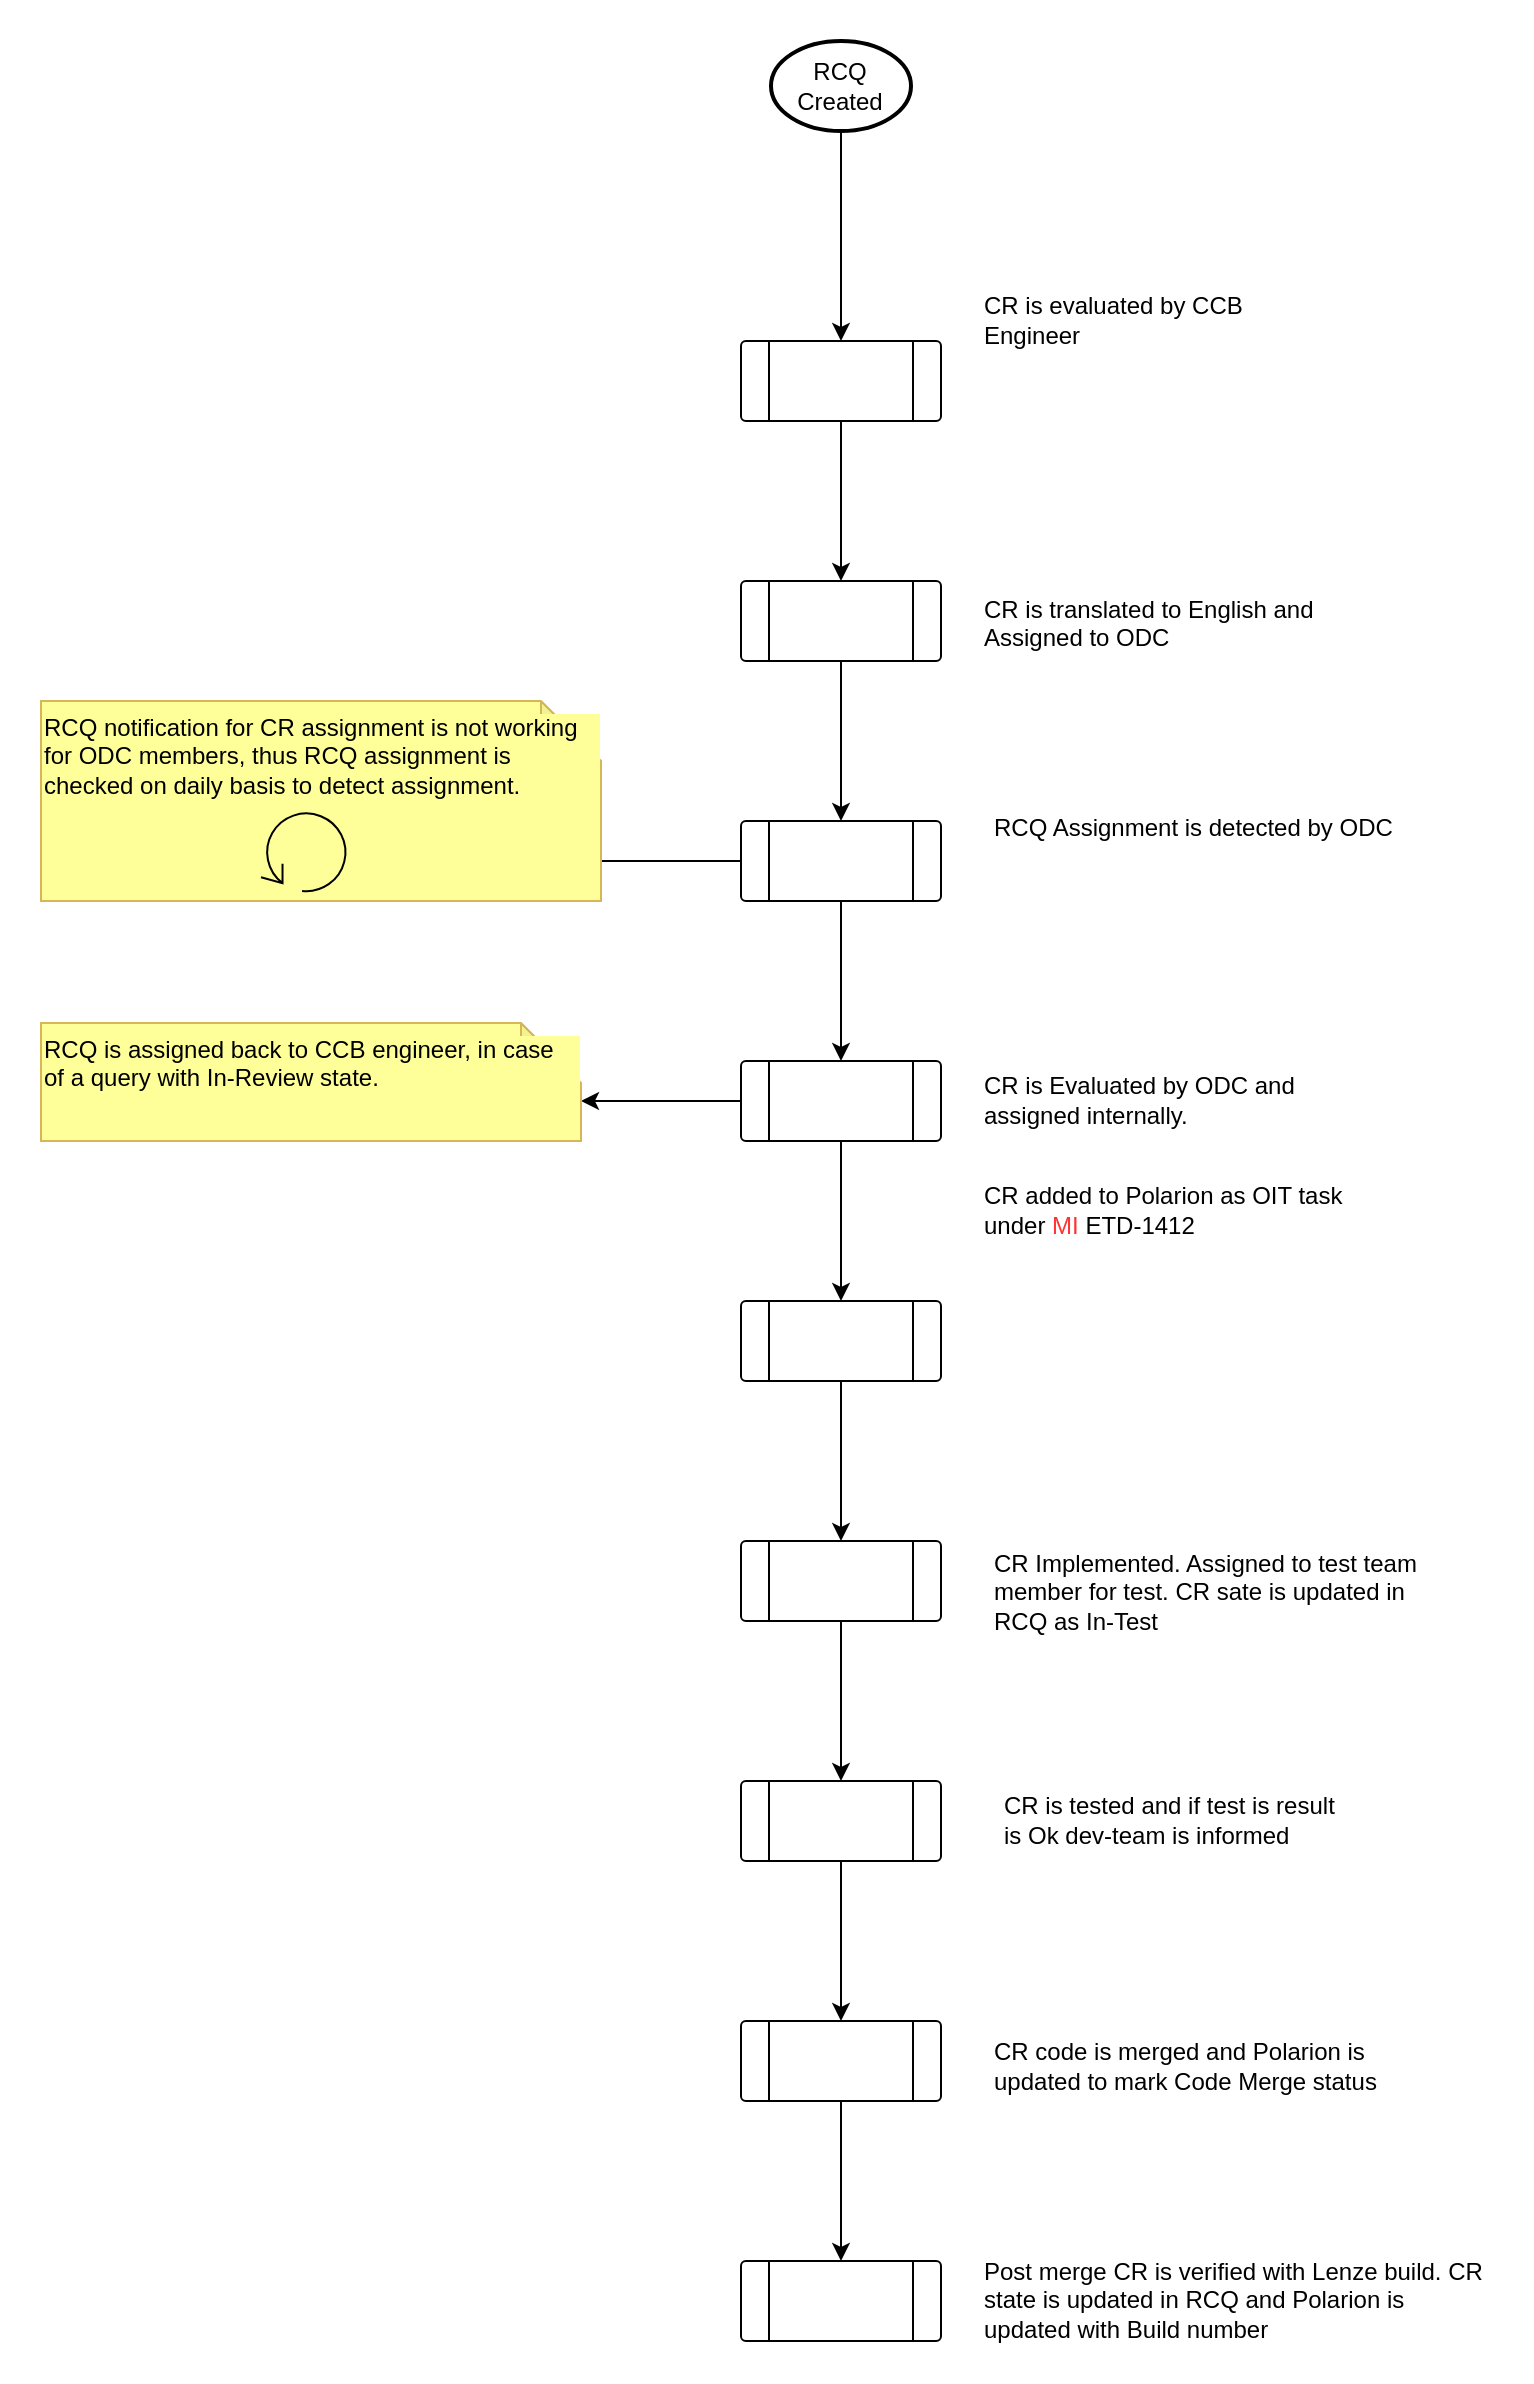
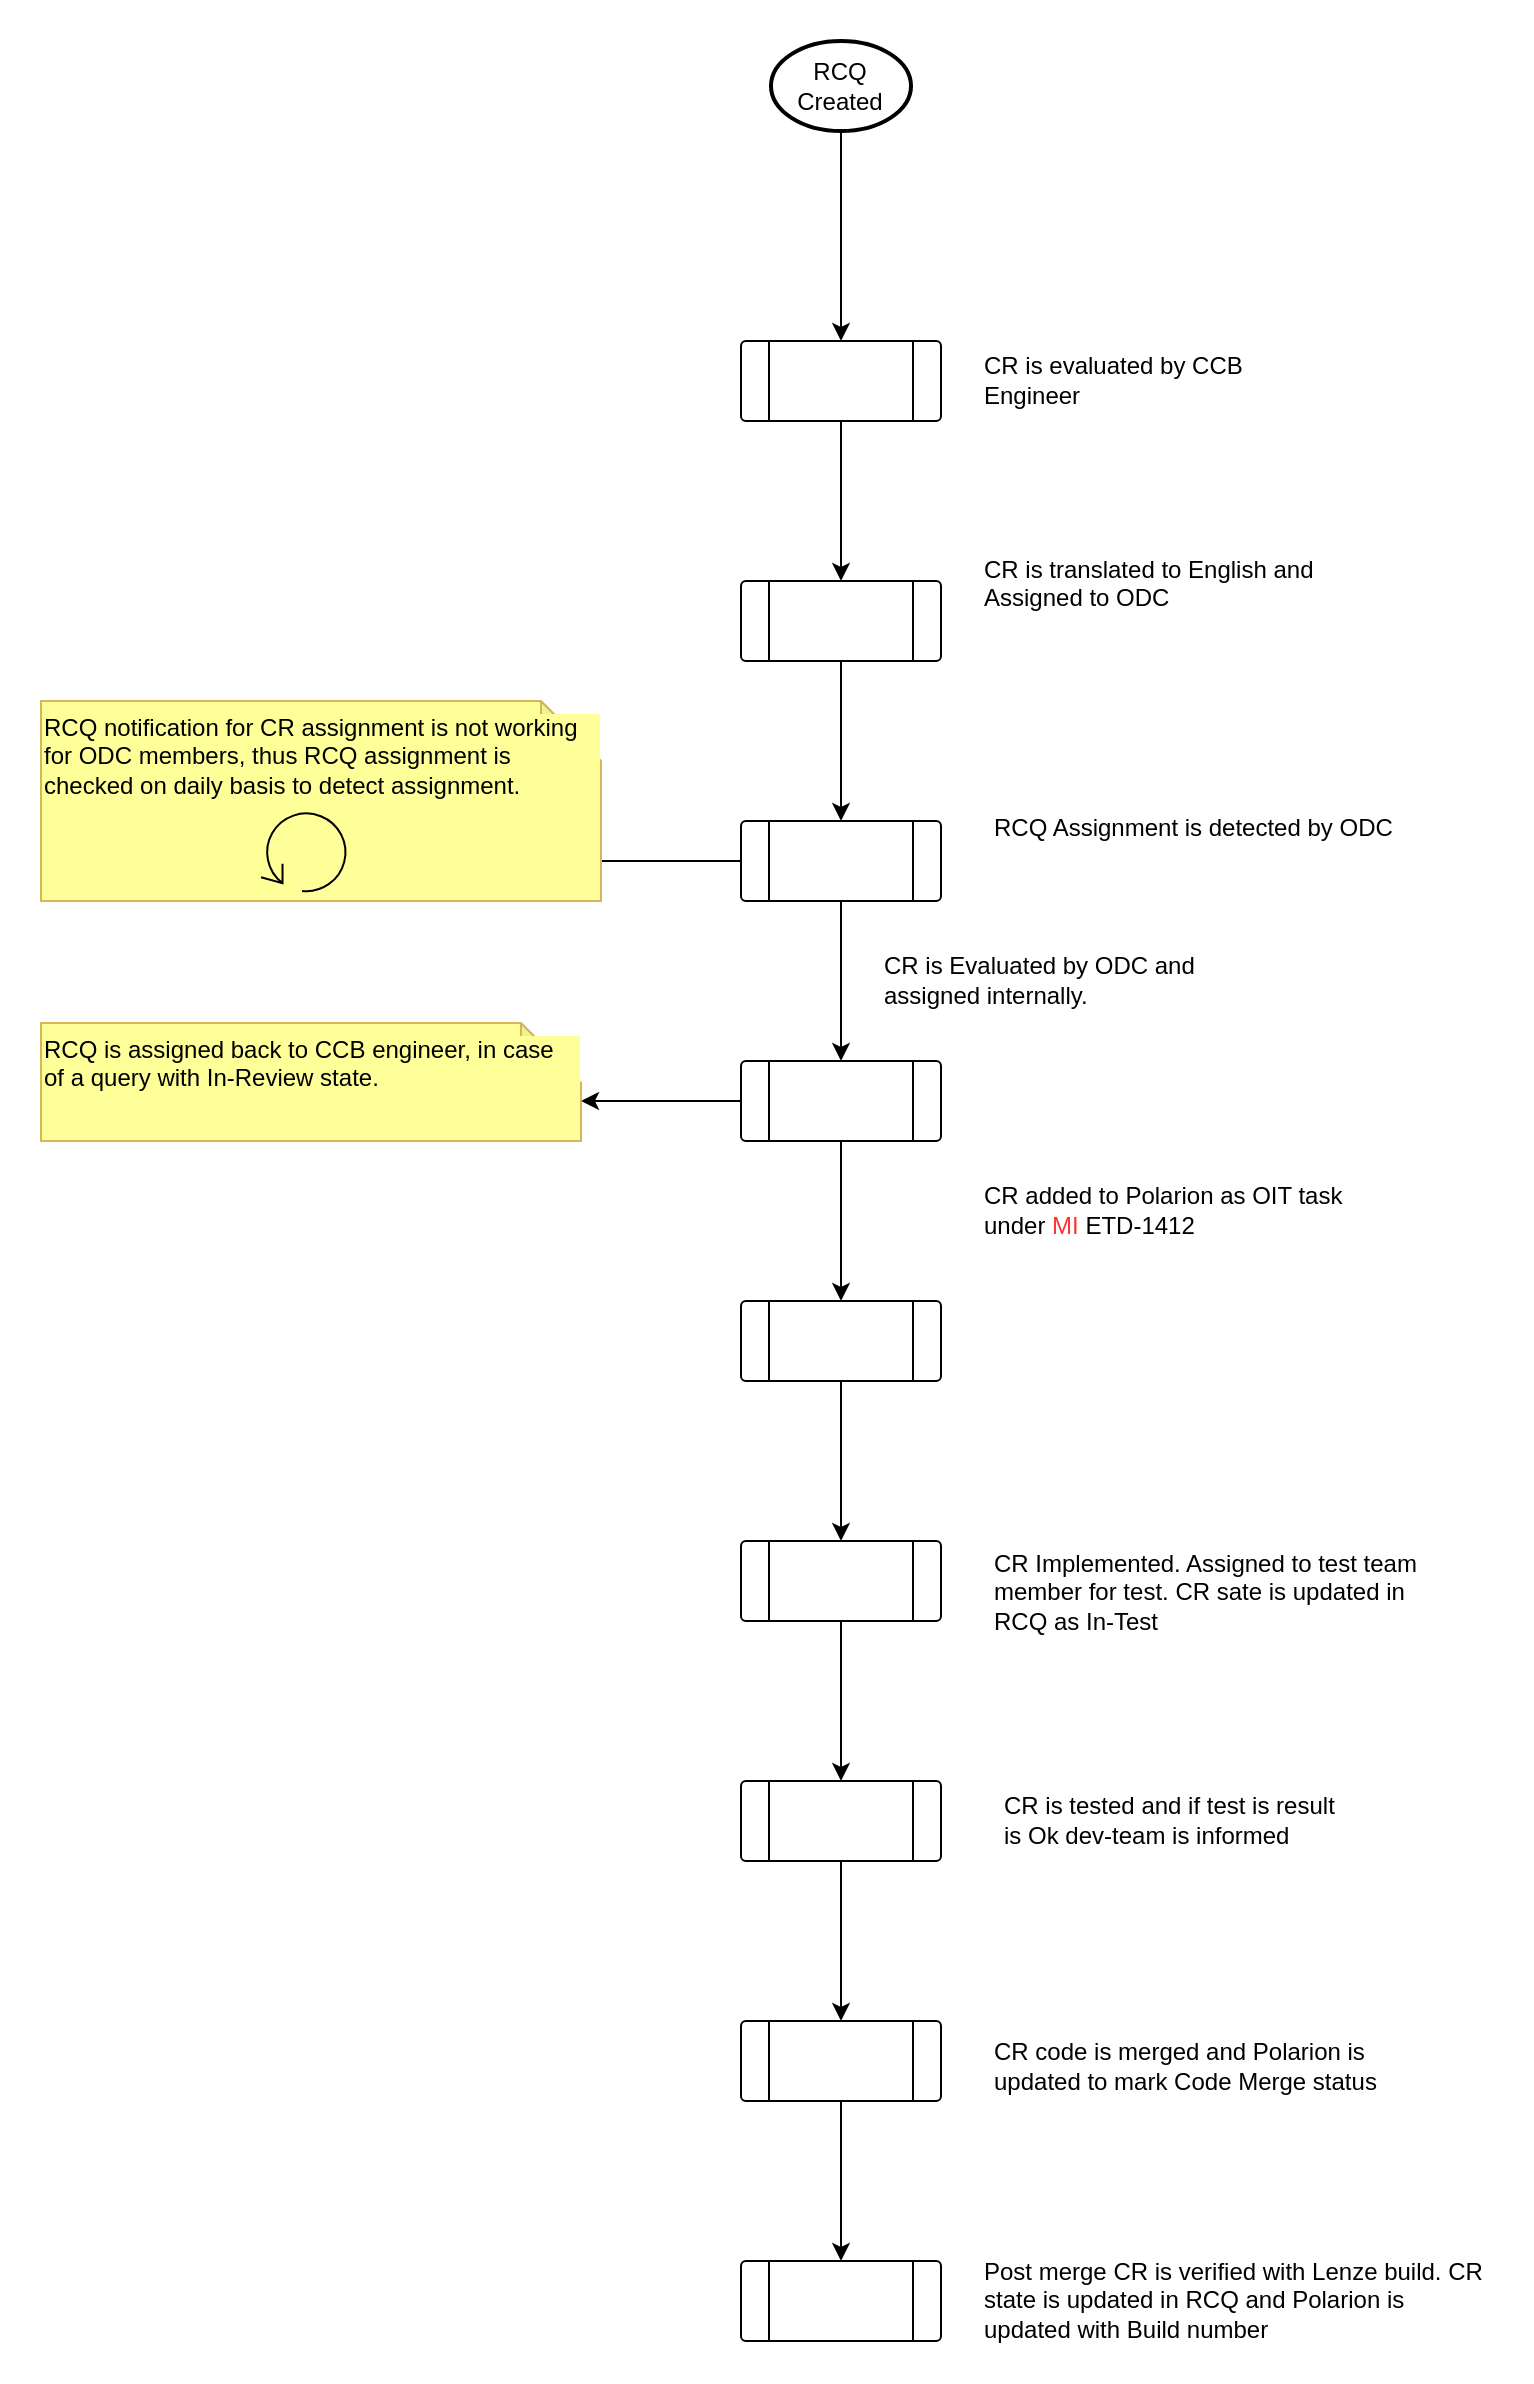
node "CR is evaluated by CCB Engineer": moved (1151, 321) -> (1151, 381)
node "CR is translated to English and Assigned to ODC": moved (1161, 613) -> (1161, 573)
node "CR is Evaluated by ODC and assigned internally.": moved (1171, 1101) -> (1071, 981)
